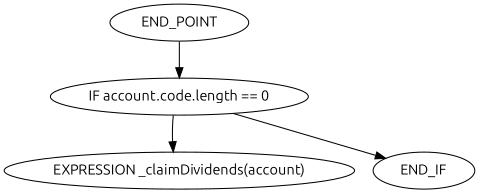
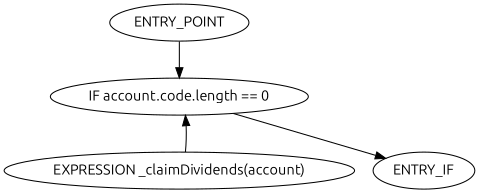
node "END_POINT": label "END_POINT" -> "ENTRY_POINT"
edge "IF account.code.length == 0" -> "EXPRESSION _claimDividends(account)": reversed
node "END_IF": label "END_IF" -> "ENTRY_IF"
